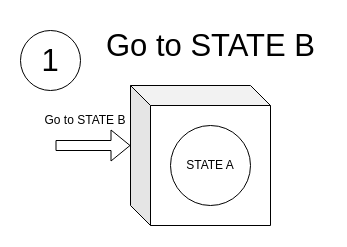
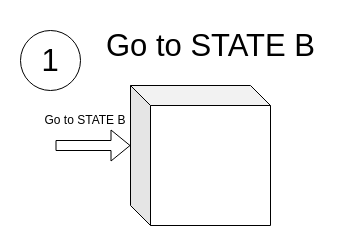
node "STATE A": removed
